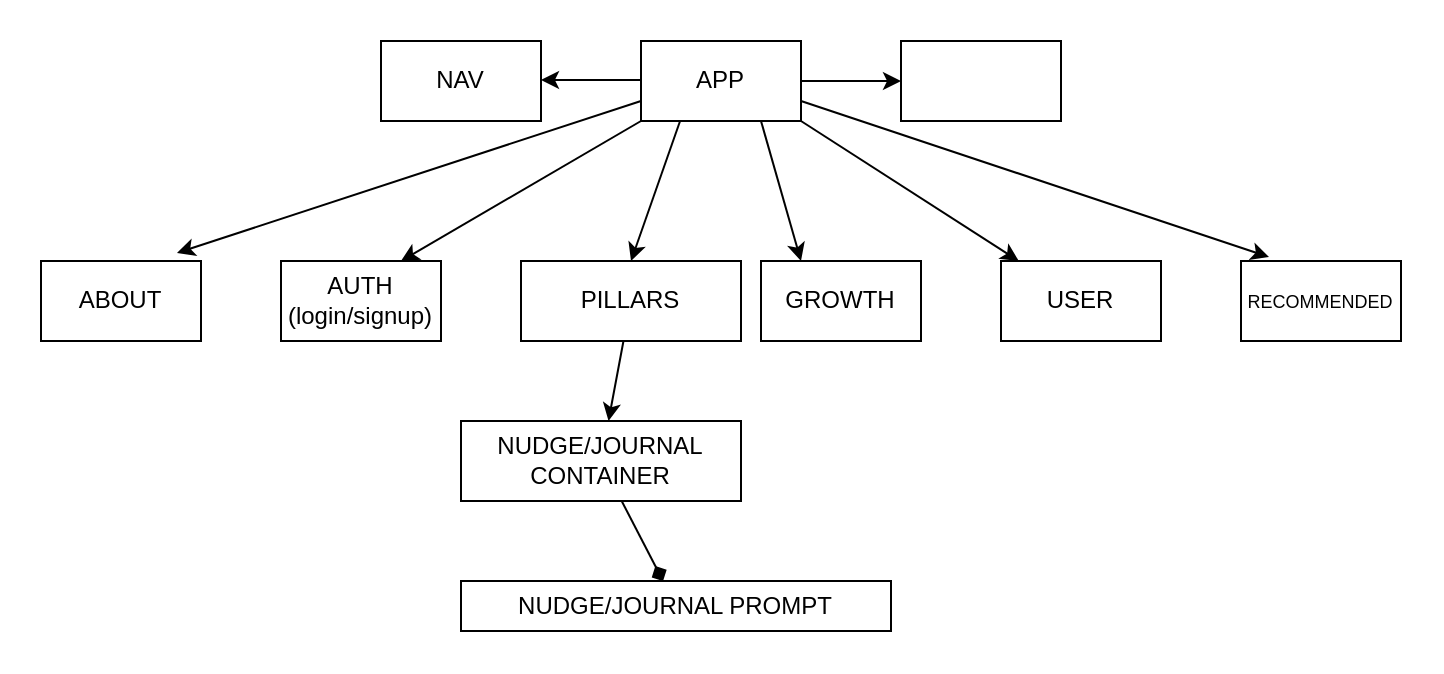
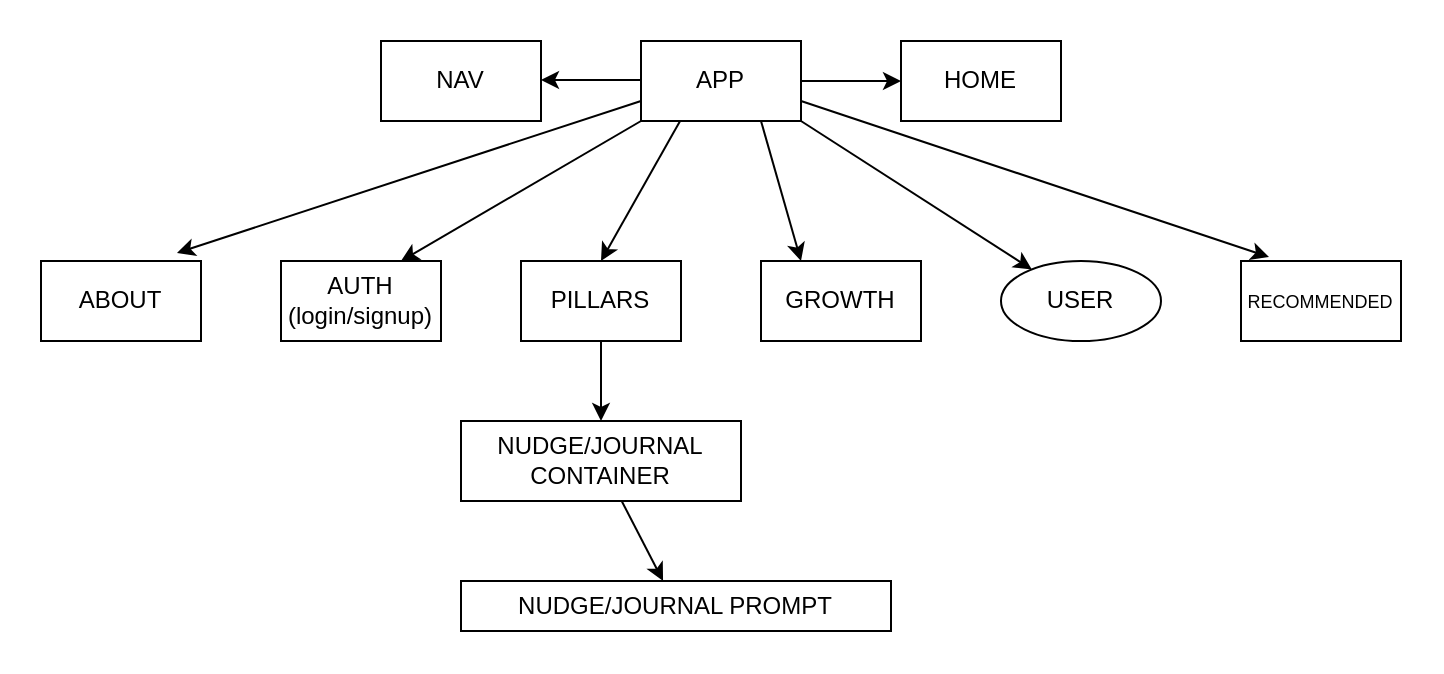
node "HOME": added
node "PILLARS": size 220x80 -> 160x80
node "USER": shape rectangle -> ellipse
edge "NUDGE/JOURNAL CONTAINER" -> "NUDGE/JOURNAL PROMPT": arrowhead diamond -> classic
